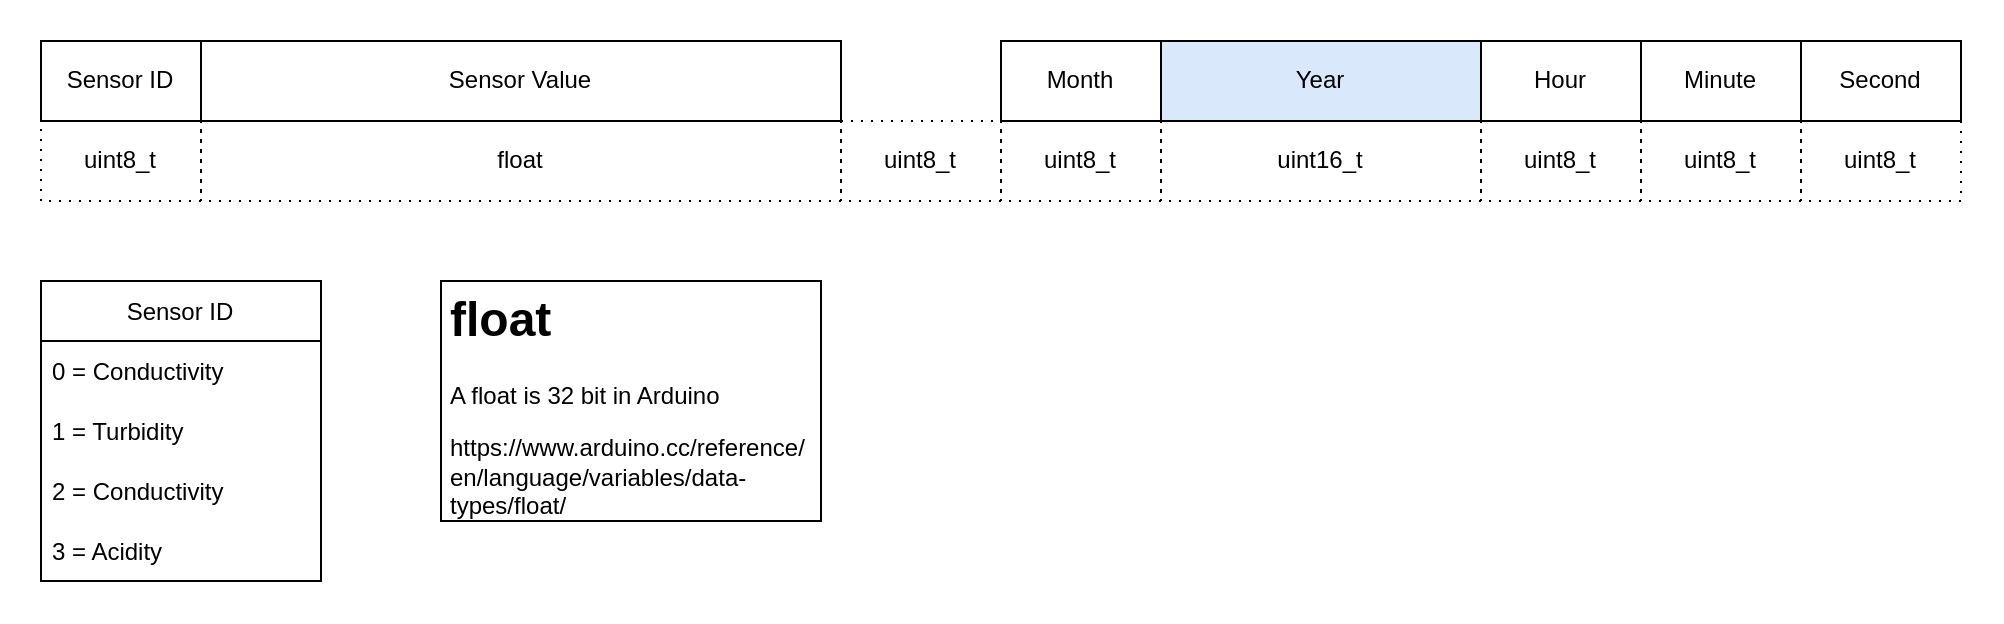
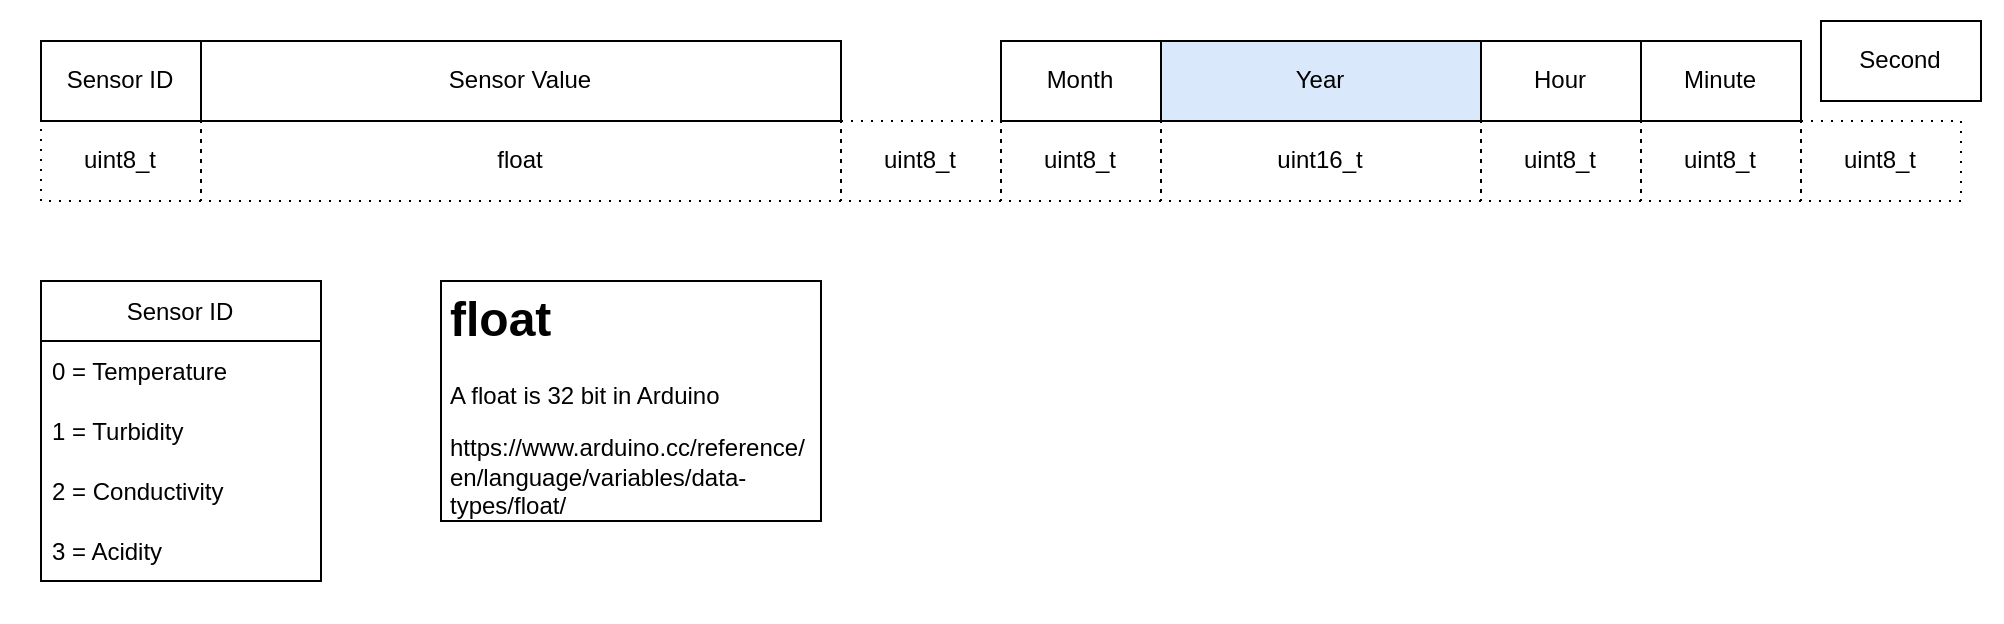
node "Second": moved (1881, 81) -> (1901, 61)
node "0 = Conductivity": label "0 = Conductivity" -> "0 = Temperature"
